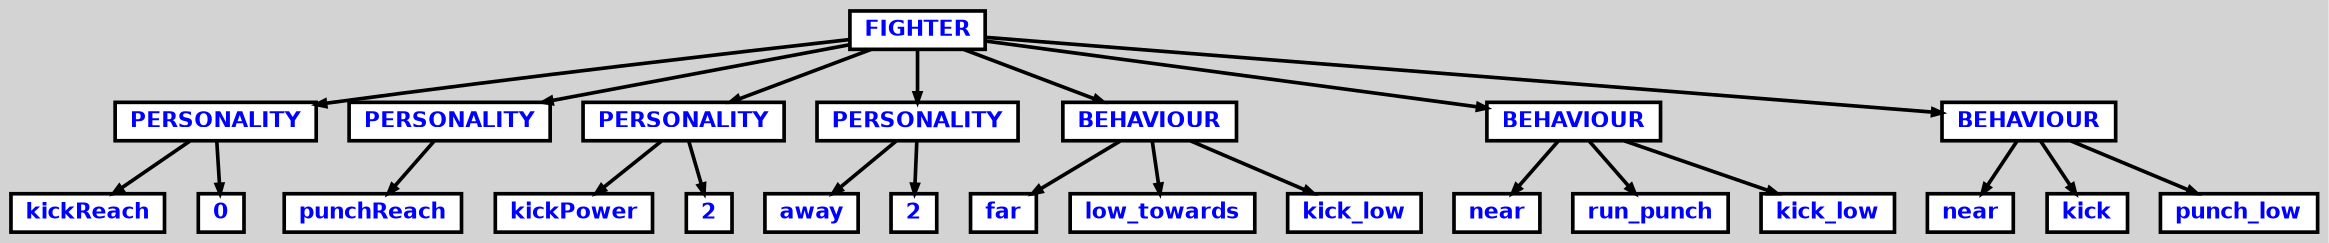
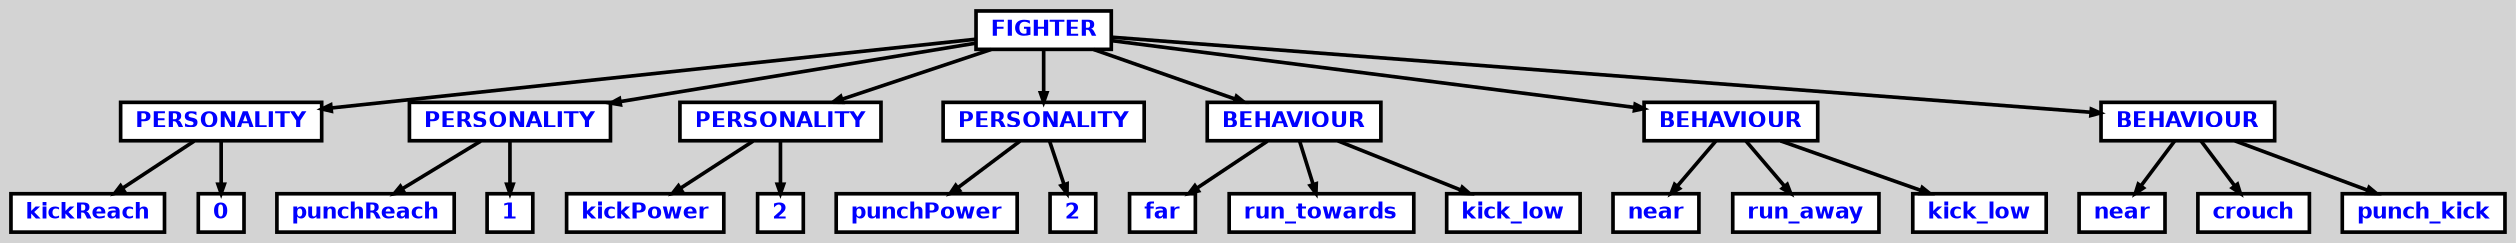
node "1": added
node "away": label "away" -> "punchPower"
node "low_towards": label "low_towards" -> "run_towards"
node "run_punch": label "run_punch" -> "run_away"
node "kick": label "kick" -> "crouch"
node "punch_low": label "punch_low" -> "punch_kick"
